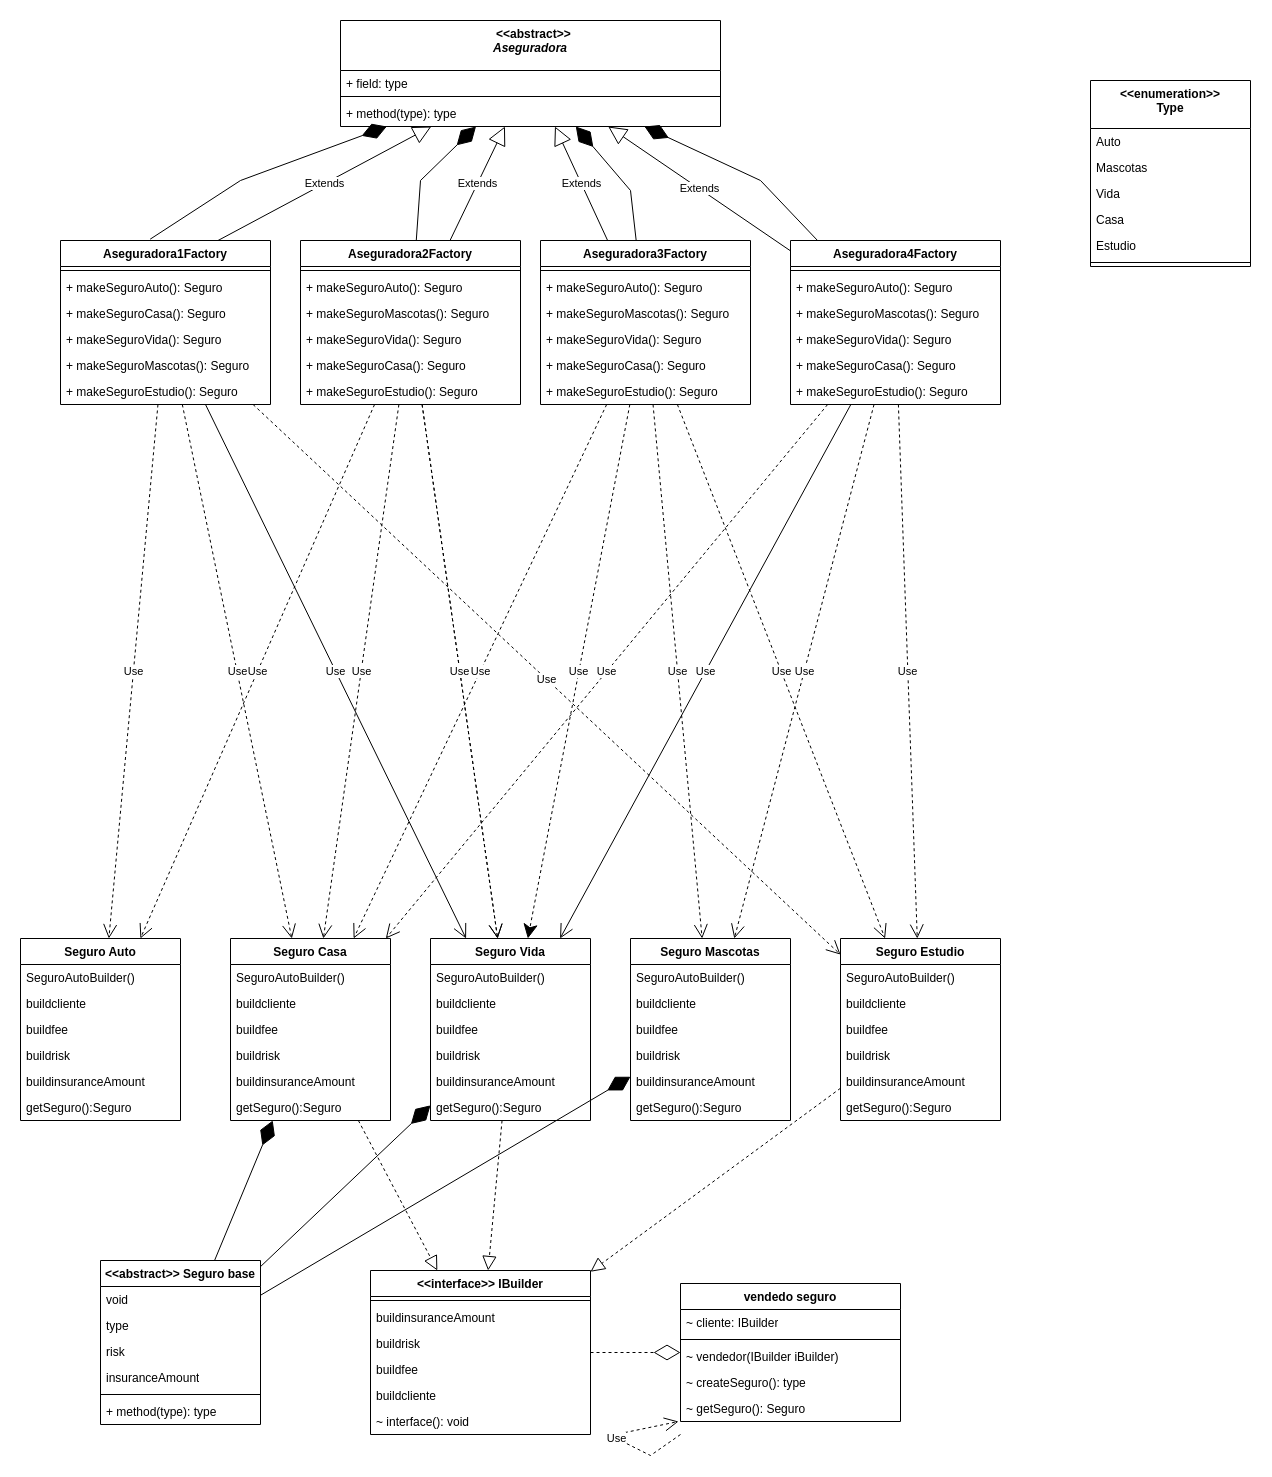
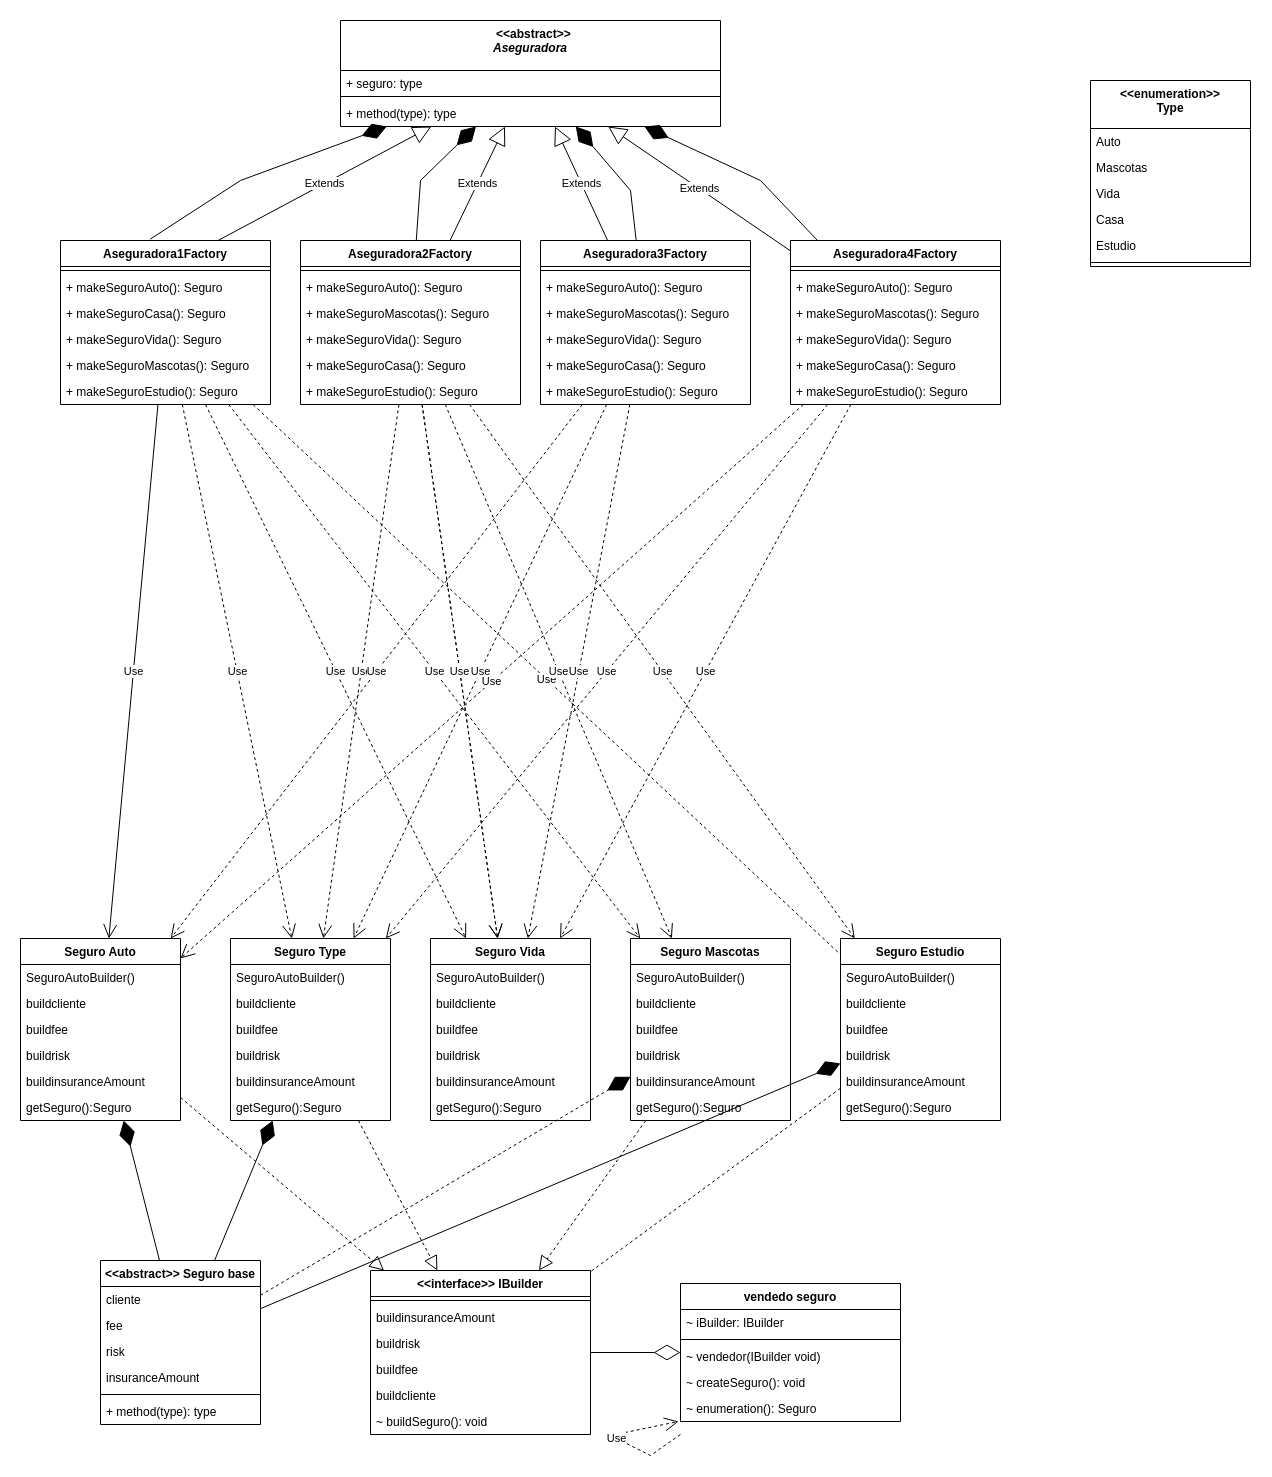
node "+ field: type": label "+ field: type" -> "+ seguro: type"
edge "Aseguradora1Factory" -> "Seguro Vida": style solid -> dashed
edge "Aseguradora4Factory" -> "Seguro Vida": style solid -> dashed
edge "Aseguradora2Factory" -> "Seguro Mascotas": added, label "Use"
edge "Aseguradora4Factory" -> "Seguro Auto": added, label "Use"
edge "Aseguradora1Factory" -> "Seguro Mascotas": added, label "Use"
edge "Aseguradora2Factory" -> "Seguro Auto": removed, label "Use"
edge "Aseguradora2Factory" -> "Seguro Estudio": added, label "Use"
edge "Aseguradora3Factory" -> "Seguro Mascotas": removed, label "Use"
edge "Aseguradora3Factory" -> "Seguro Estudio": removed, label "Use"
edge "Aseguradora4Factory" -> "Seguro Mascotas": removed, label "Use"
edge "Aseguradora4Factory" -> "Seguro Estudio": removed, label "Use"
edge "Aseguradora1Factory" -> "Seguro Auto": style dashed -> solid
edge "Aseguradora3Factory" -> "Seguro Auto": added, label "Use"
edge "Aseguradora3Factory" -> "Seguro Vida": arrowhead classic -> open
edge "Aseguradora1Factory" -> "Seguro Estudio": arrowhead open -> none
node "Seguro Casa": label "Seguro Casa" -> "Seguro Type"
edge "Seguro Auto" -> "<<interface>> IBuilder": added
edge "Seguro Vida" -> "<<interface>> IBuilder": removed
edge "Seguro Mascotas" -> "<<interface>> IBuilder": added
edge "<<abstract>> Seguro base" -> "Seguro Mascotas": style solid -> dashed
edge "<<abstract>> Seguro base" -> "Seguro Vida": removed
edge "<<abstract>> Seguro base" -> "Seguro Auto": added
edge "<<abstract>> Seguro base" -> "Seguro Estudio": added
edge "Seguro Estudio" -> "<<interface>> IBuilder": arrowhead block -> none
node "void": label "void" -> "cliente"
node "~ cliente: IBuilder": label "~ cliente: IBuilder" -> "~ iBuilder: IBuilder"
node "type": label "type" -> "fee"
edge "<<interface>> IBuilder" -> "vendedo seguro": style dashed -> solid
node "~ vendedor(IBuilder iBuilder)": label "~ vendedor(IBuilder iBuilder)" -> "~ vendedor(IBuilder void)"
node "~ createSeguro(): type": label "~ createSeguro(): type" -> "~ createSeguro(): void"
node "~ getSeguro(): Seguro": label "~ getSeguro(): Seguro" -> "~ enumeration(): Seguro"
node "~ interface(): void": label "~ interface(): void" -> "~ buildSeguro(): void"
